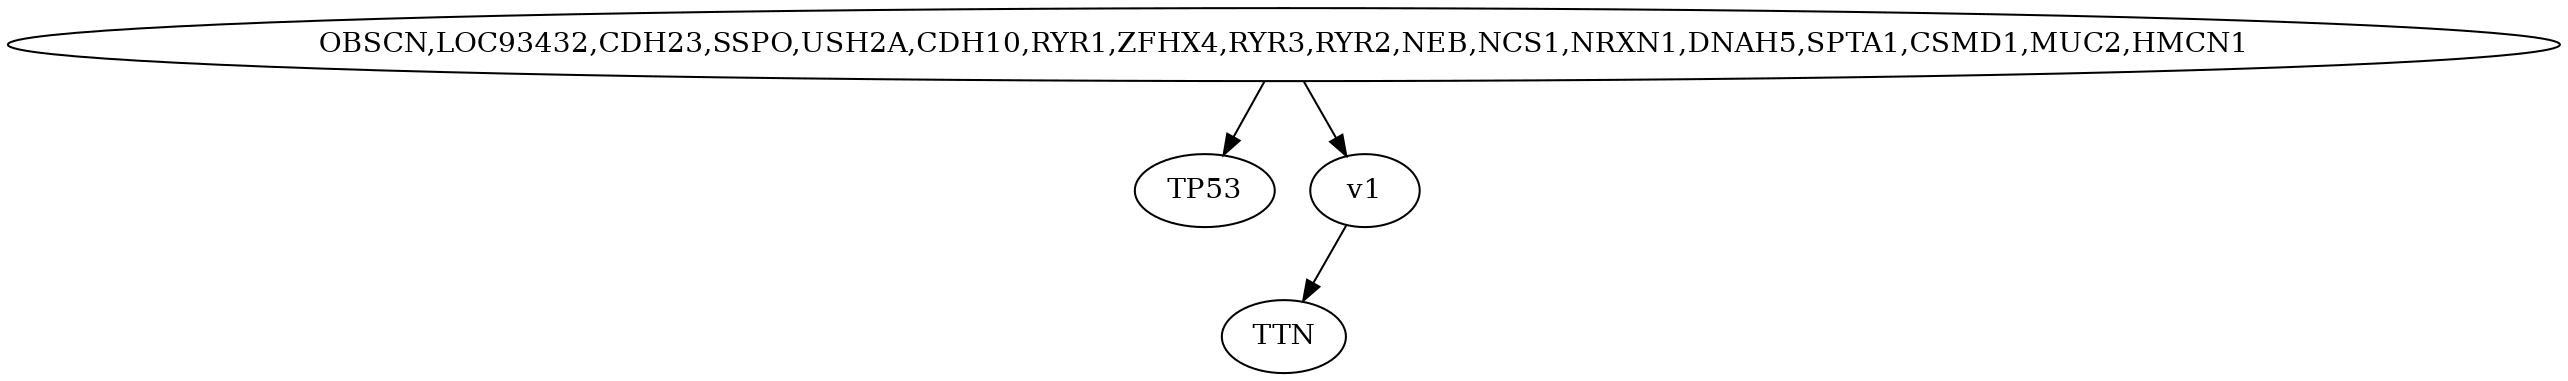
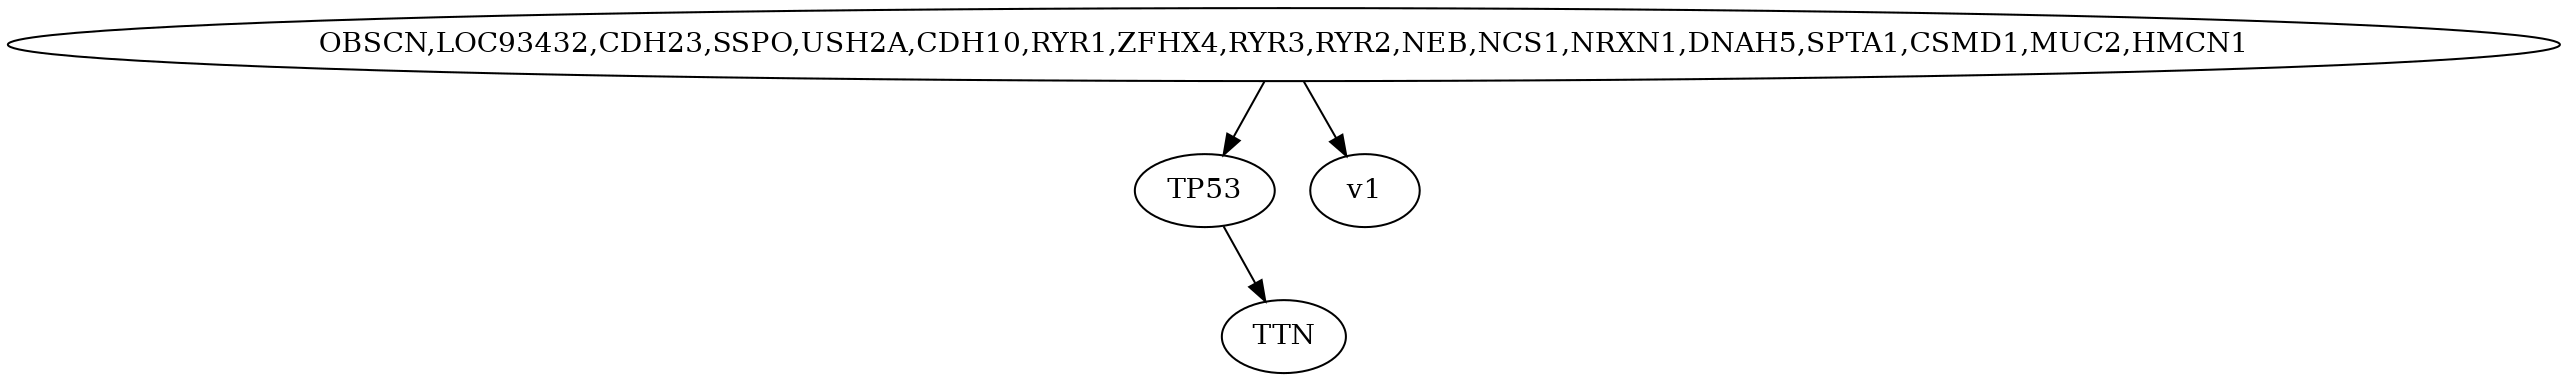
edge "v1" -> "TTN": now "TP53" -> "TTN"
